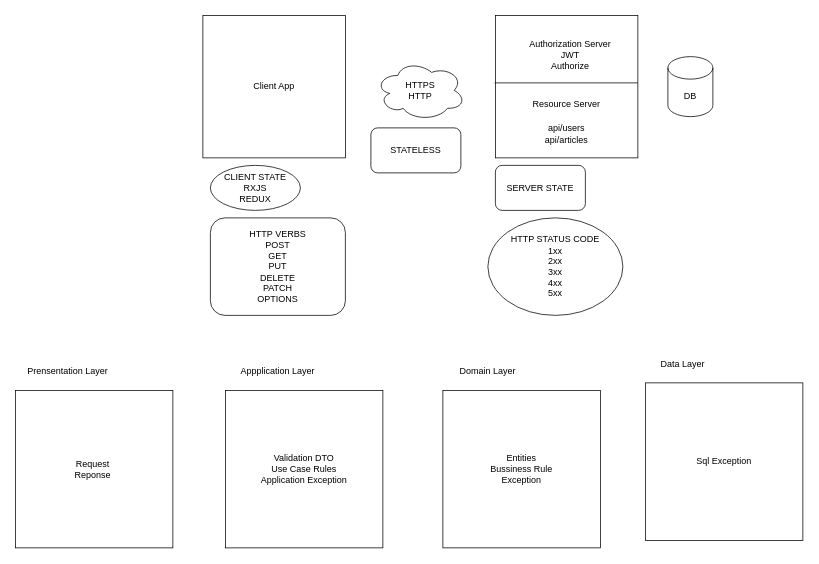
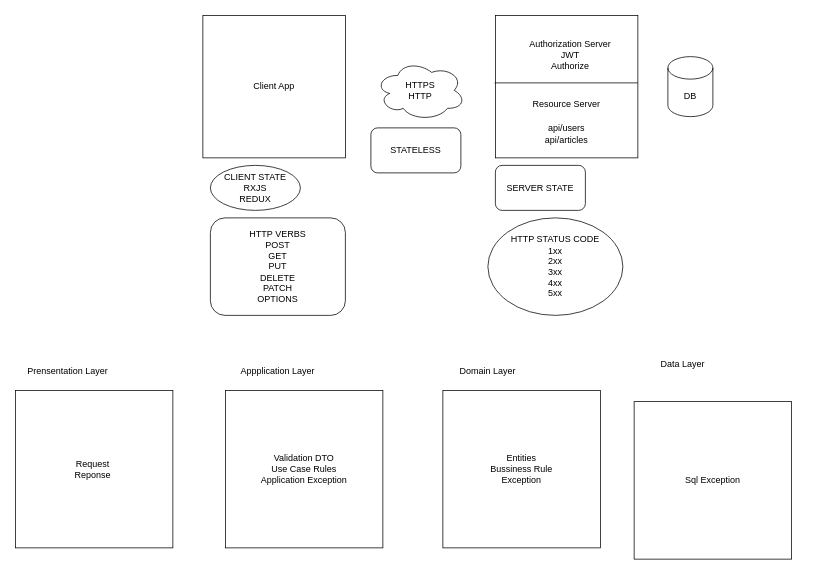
node "Sql Exception": moved (724, 462) -> (713, 480)
